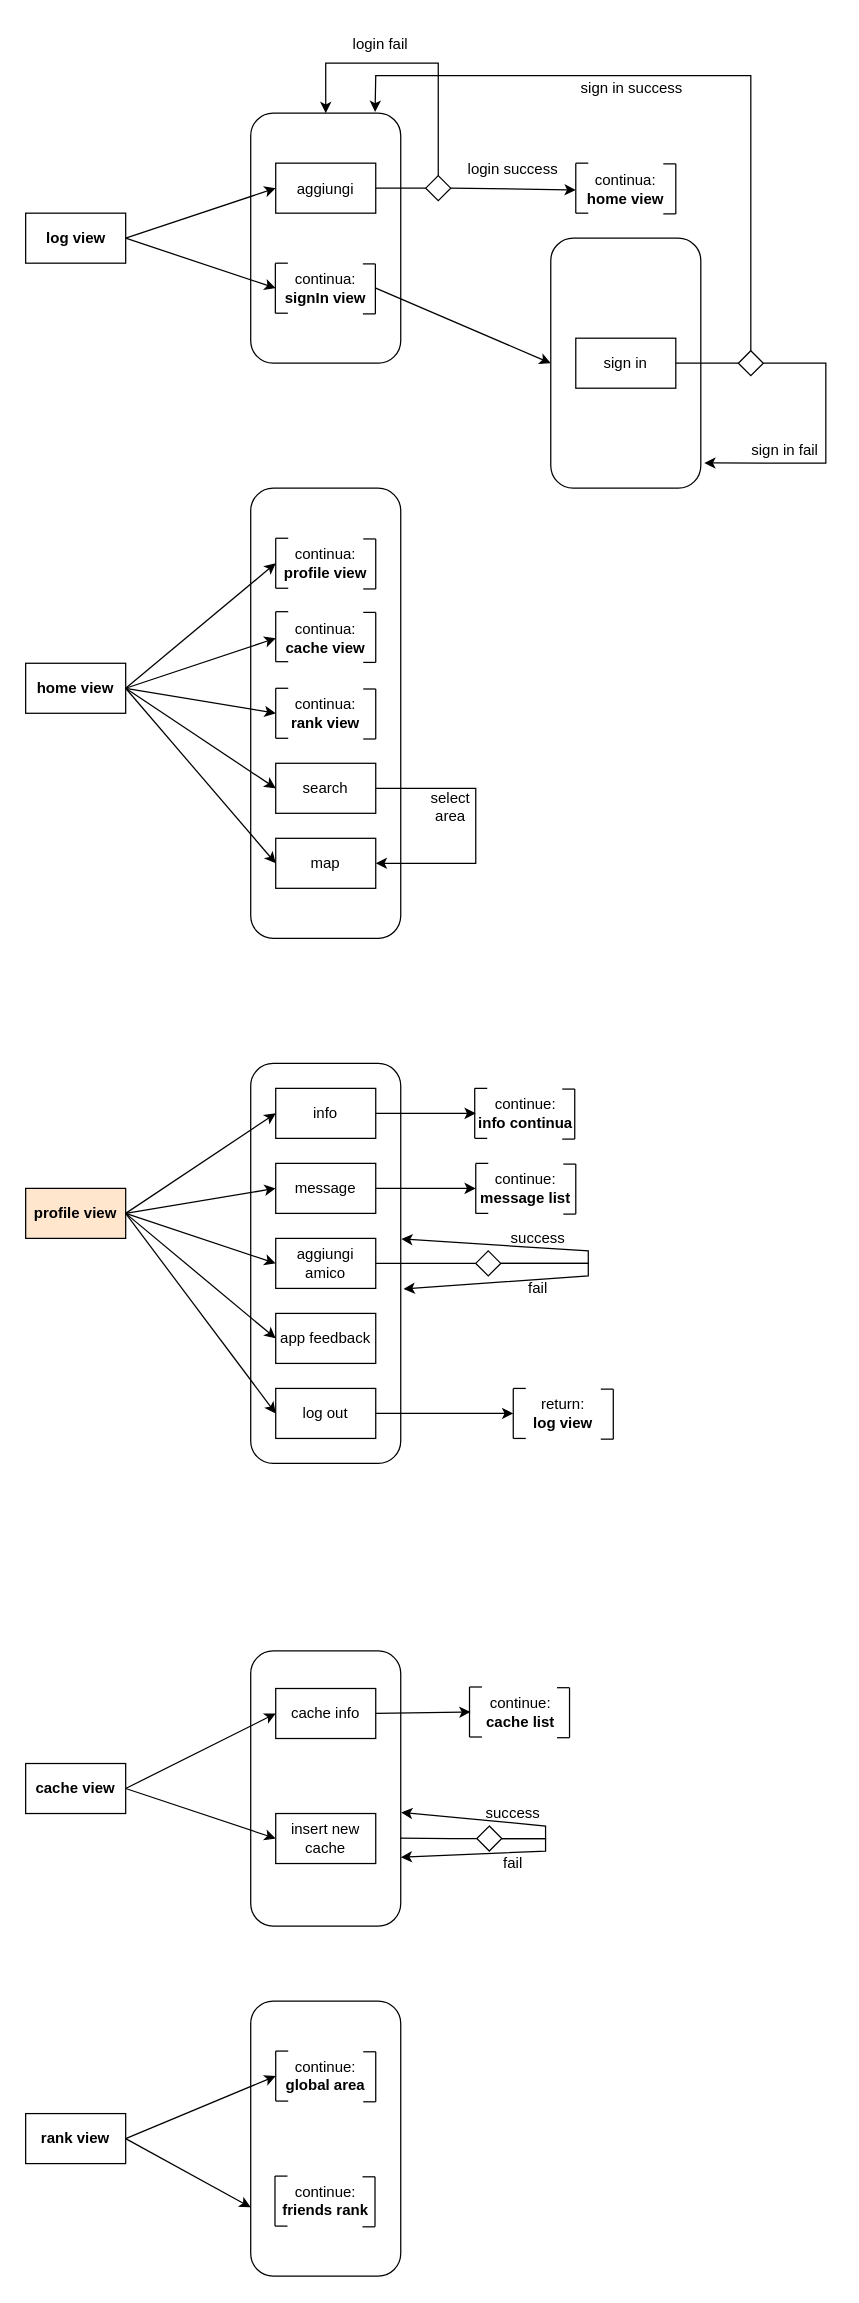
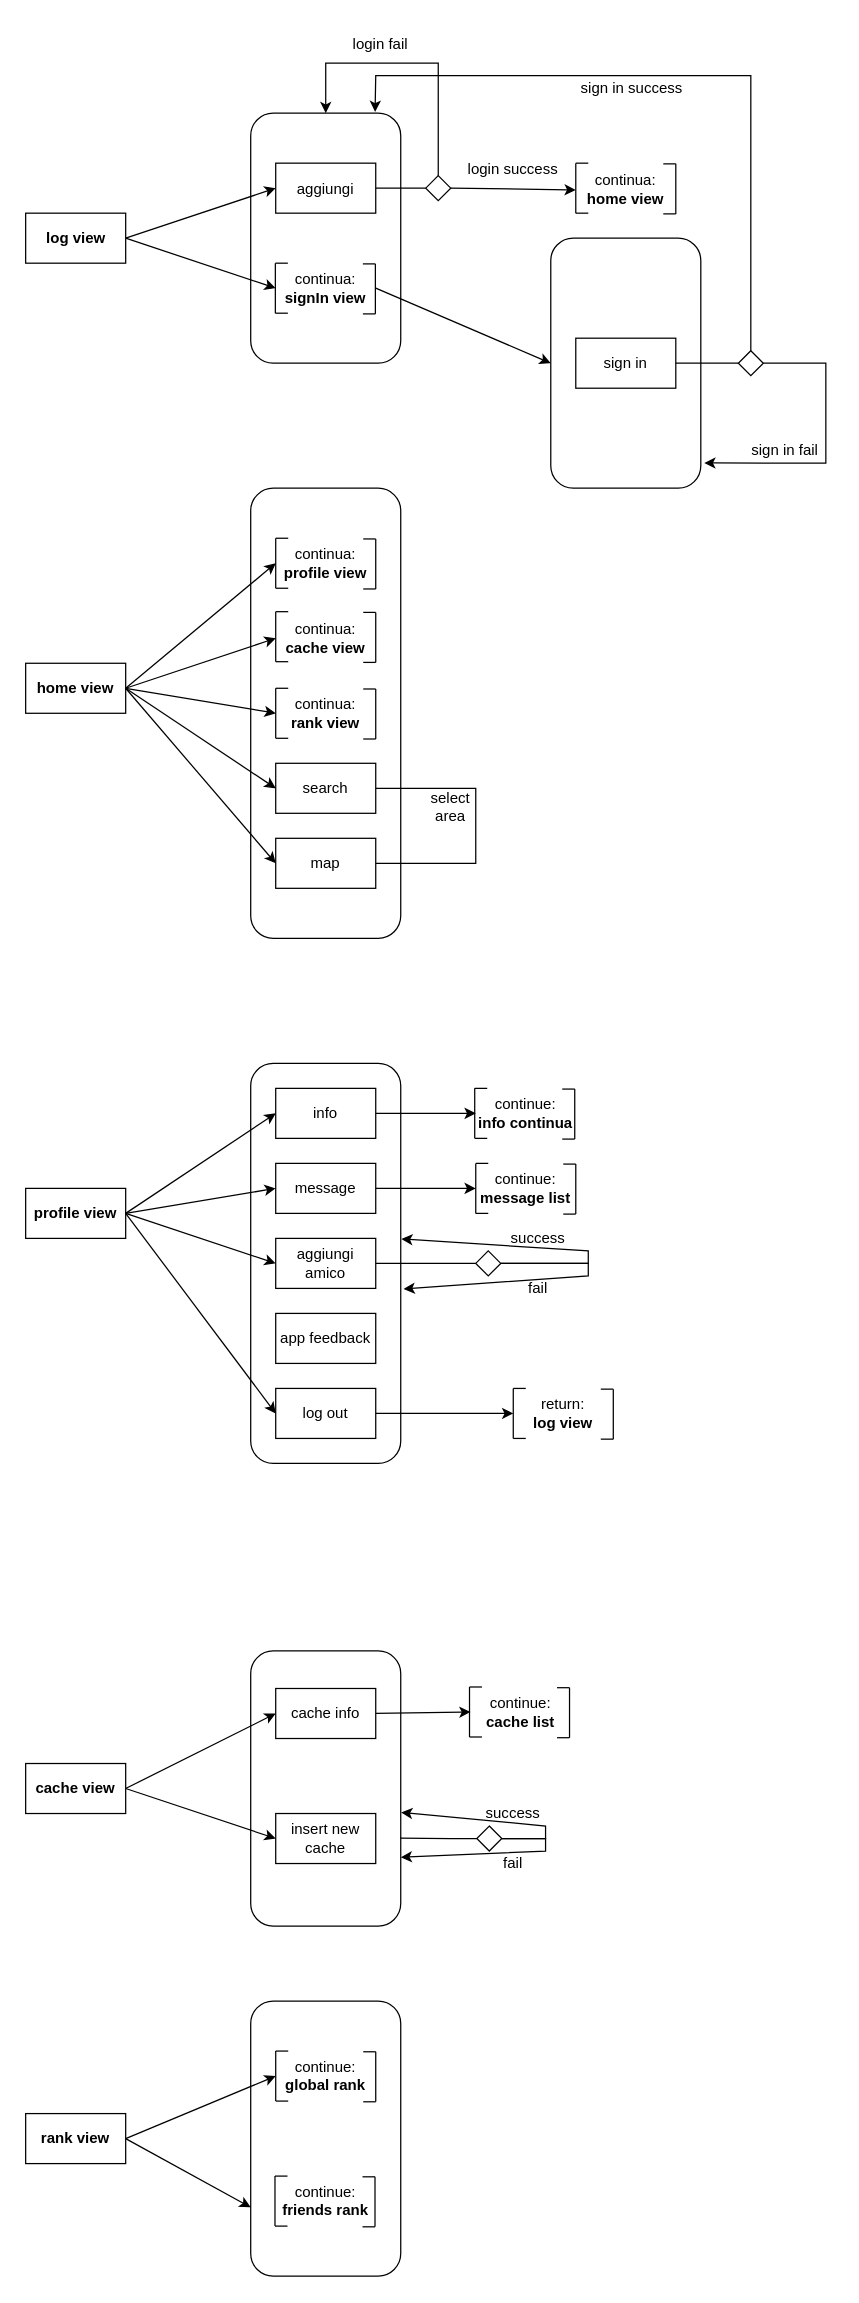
edge "search" -> "map": arrowhead classic -> none
node "profile view": fillcolor #ffe6cc -> #ffffff
edge "profile view" -> "app feedback": removed
node "continue: global area": label "continue: global area" -> "continue: global rank"
